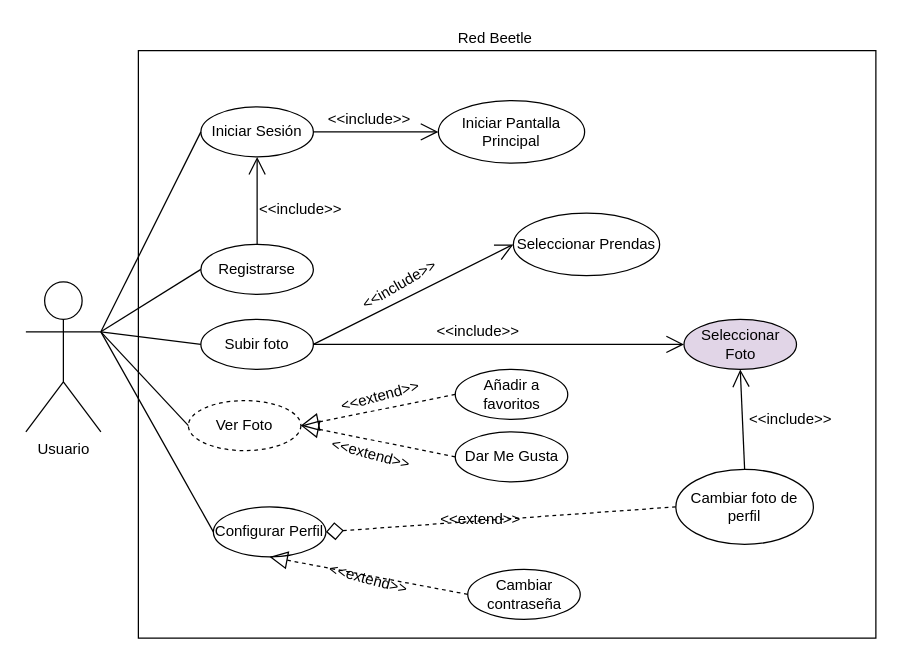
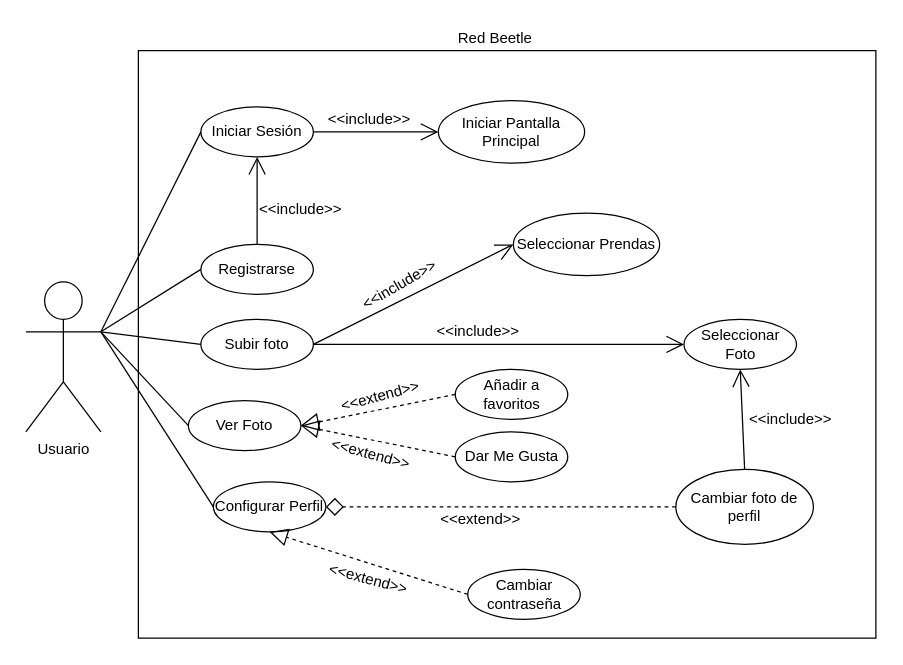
node "Seleccionar Foto": fillcolor #e1d5e7 -> #ffffff
node "Ver Foto": style dashed -> solid
node "Configurar Perfil": moved (269, 532) -> (269, 507)
